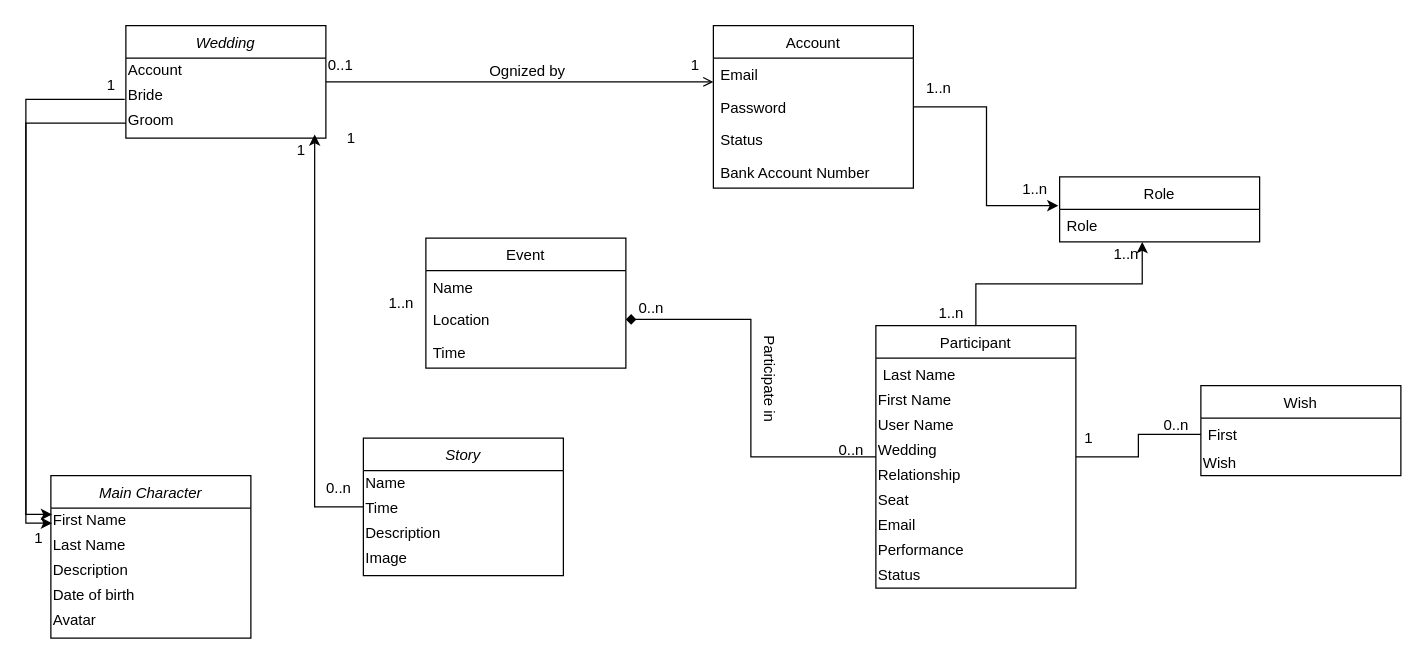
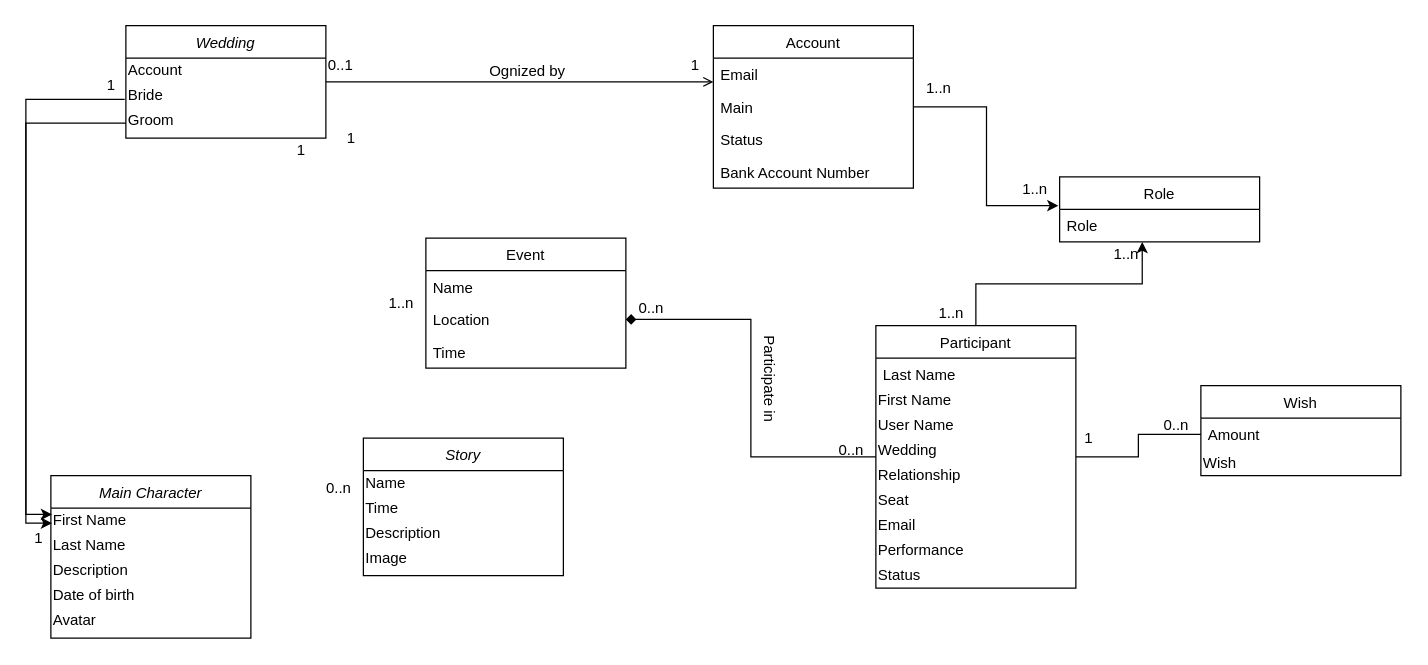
node "Password": label "Password" -> "Main"
edge "Story" -> "Groom": removed
node "First": label "First" -> "Amount"
